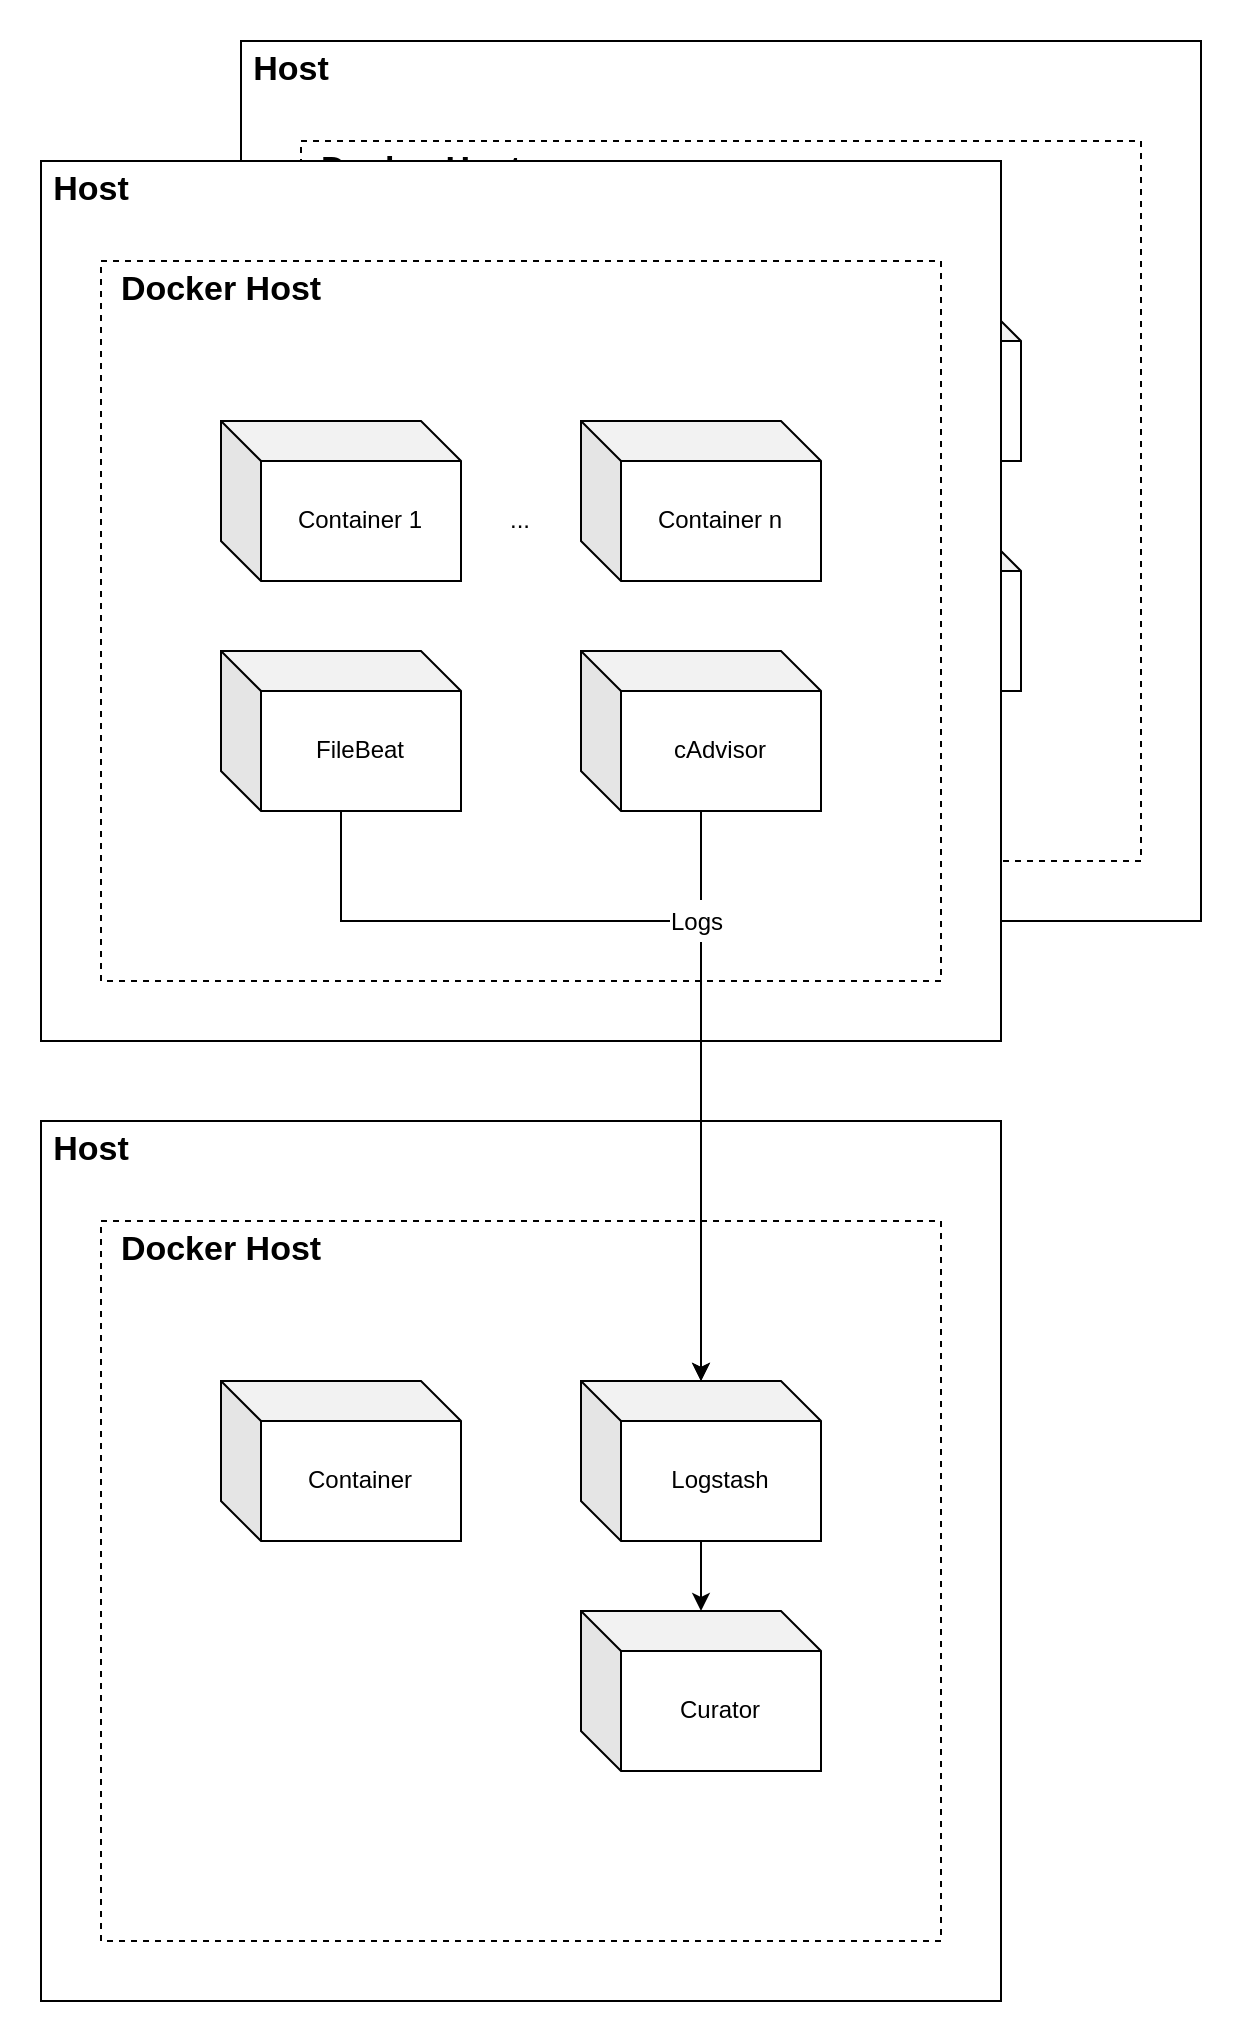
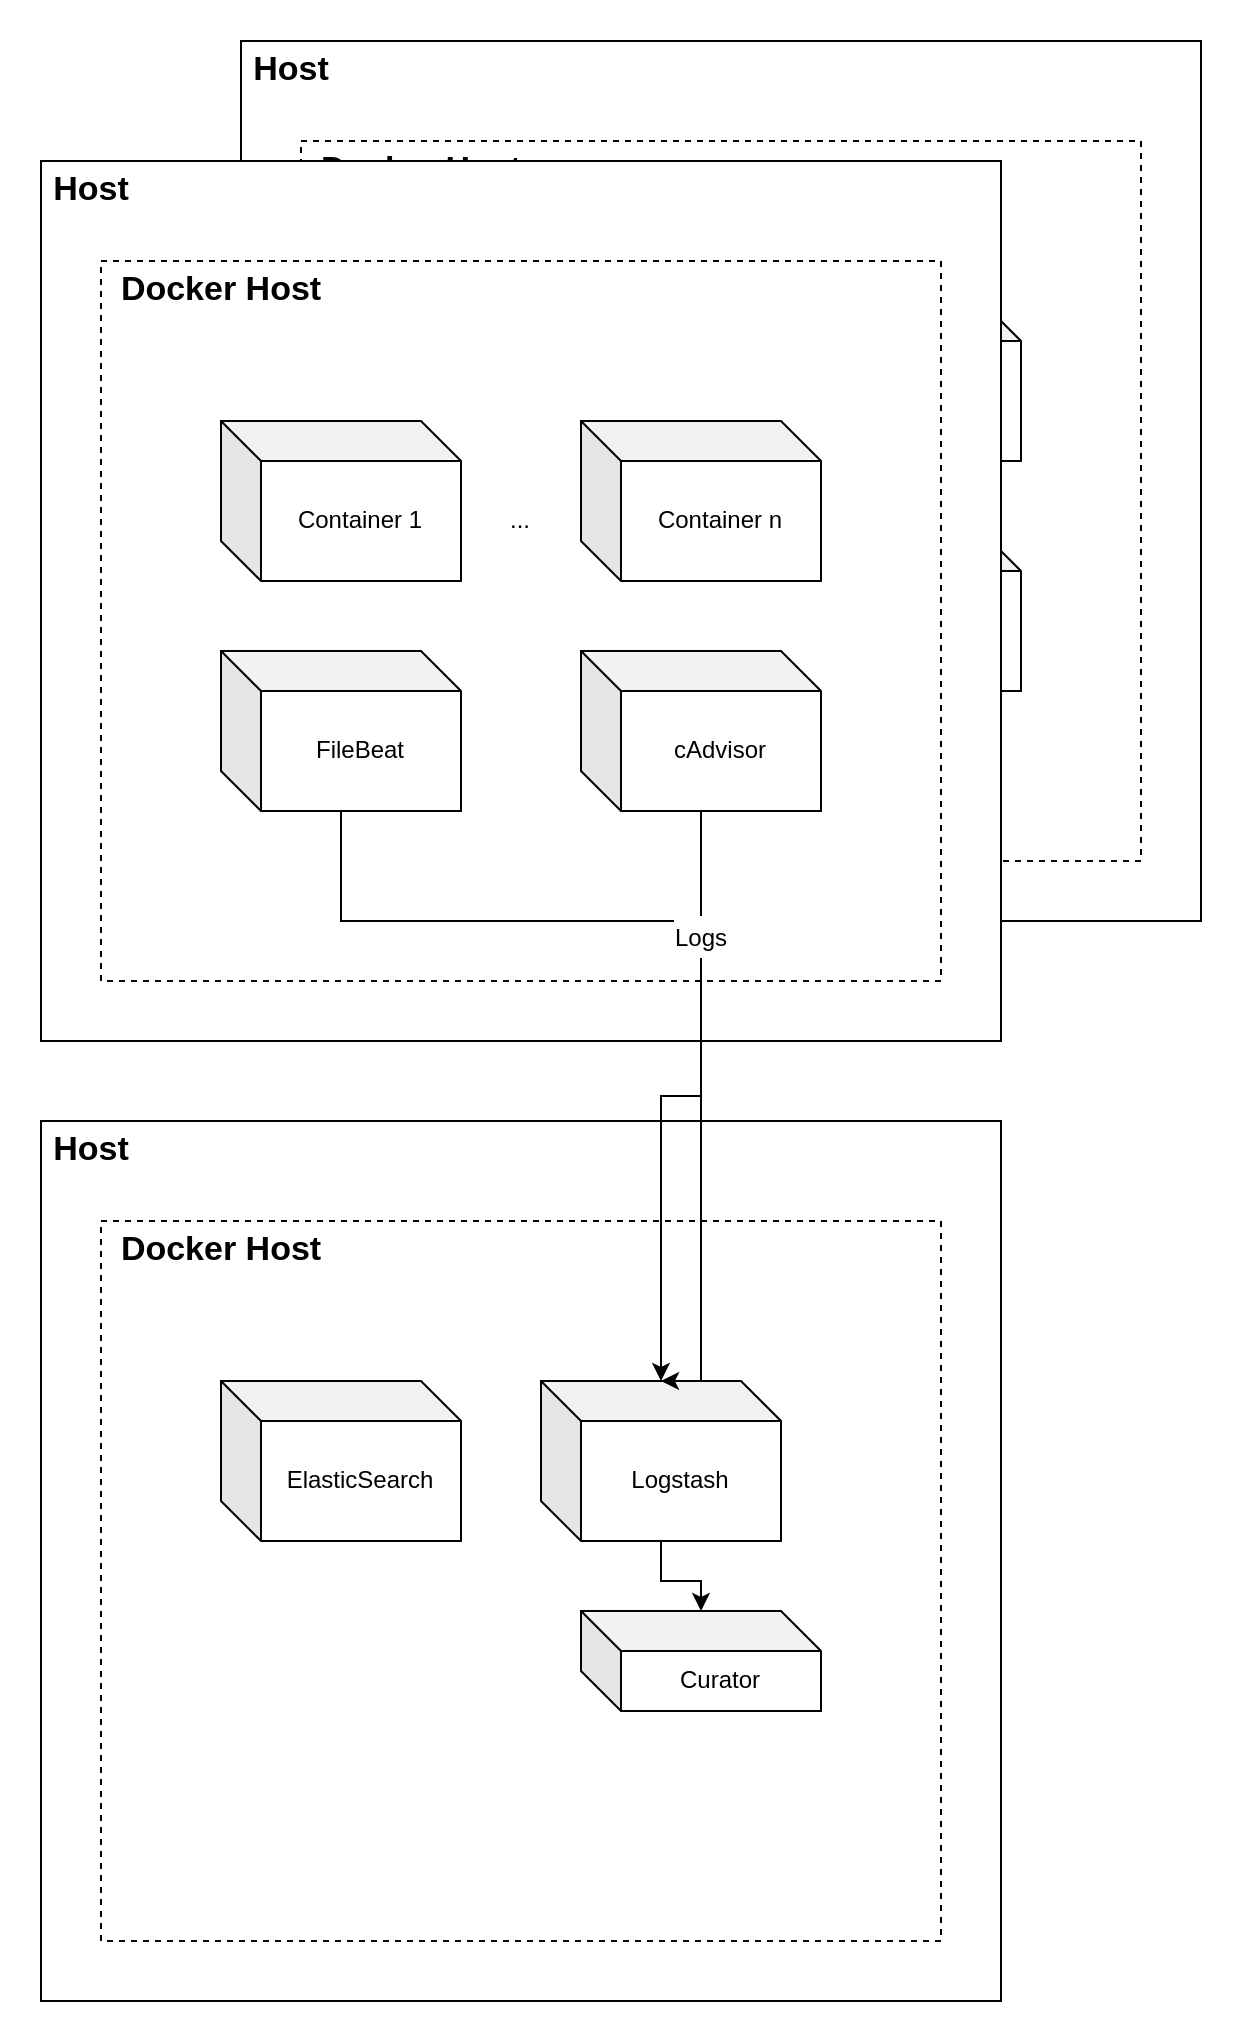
node "Logstash": moved (701, 1461) -> (661, 1461)
node "Container": label "Container" -> "ElasticSearch"
node "Curator": size 240x160 -> 240x100
